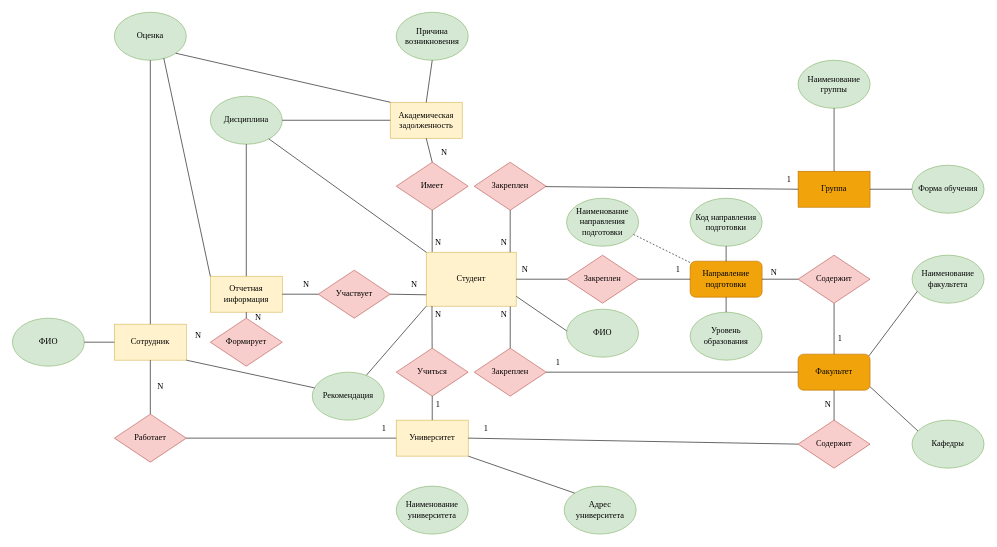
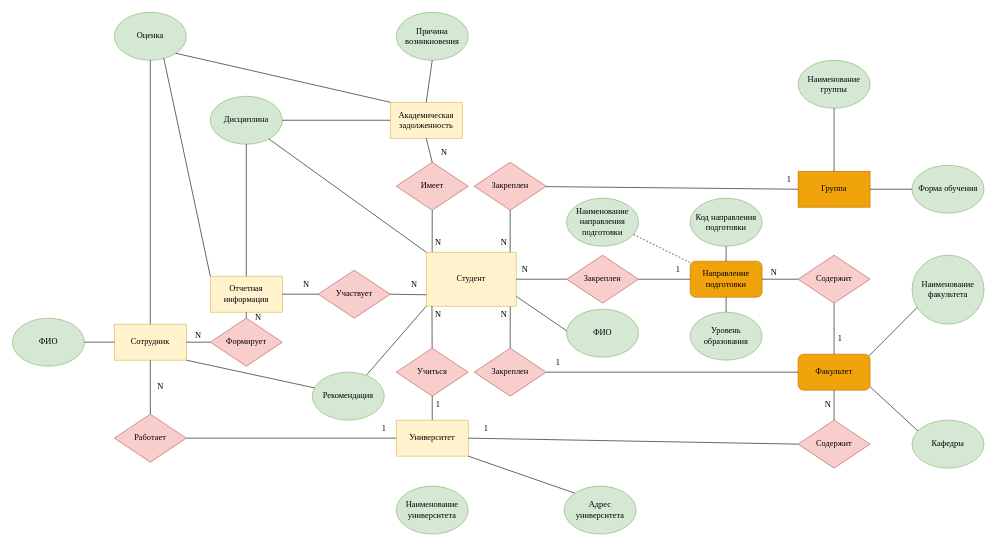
node "Наименование факультета": size 72x48 -> 72x69
edge "Сотрудник" -- "Формирует": added
